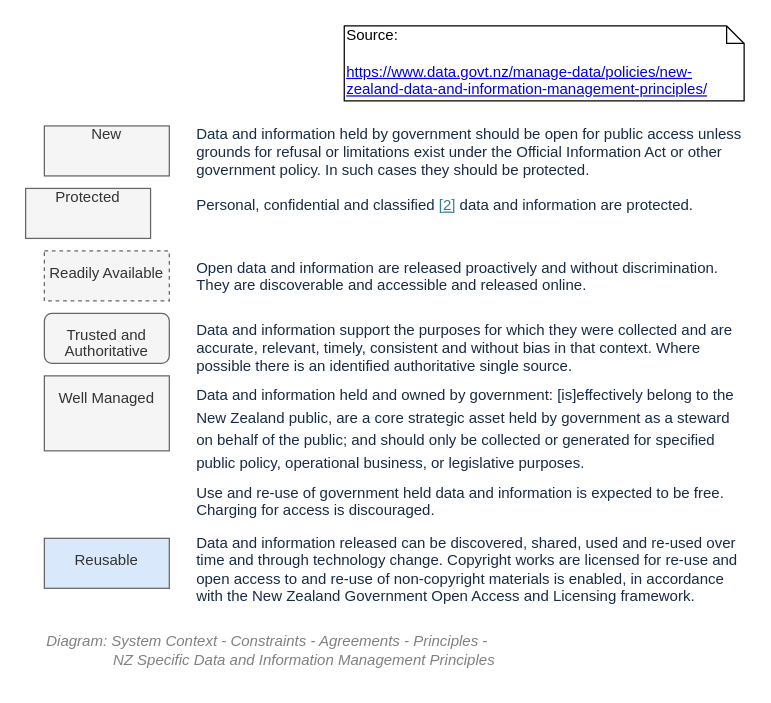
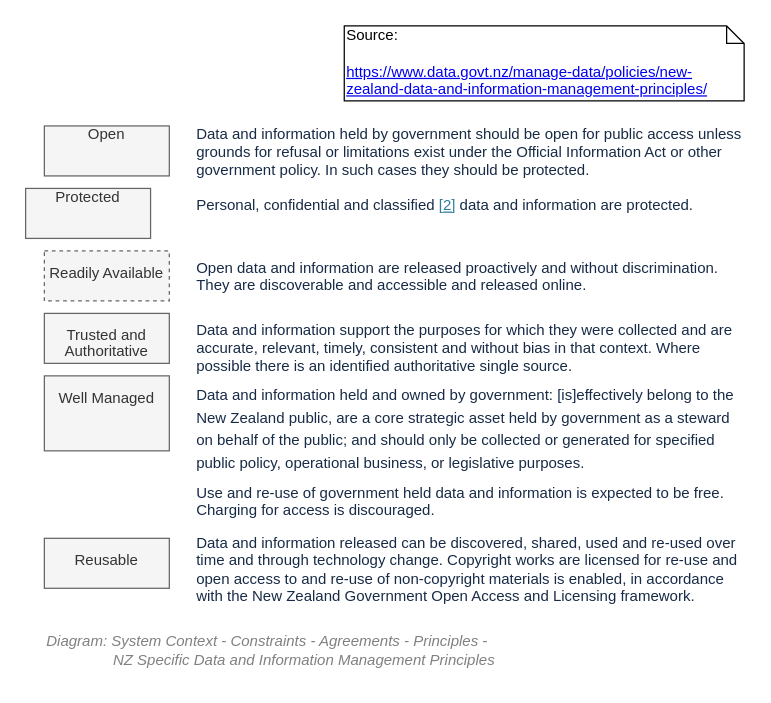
node "New": label "New" -> "Open"
node "Trusted and Authoritative": shape rounded rectangle -> rectangle
node "Reusable": fillcolor #dae8fc -> #f5f5f5
